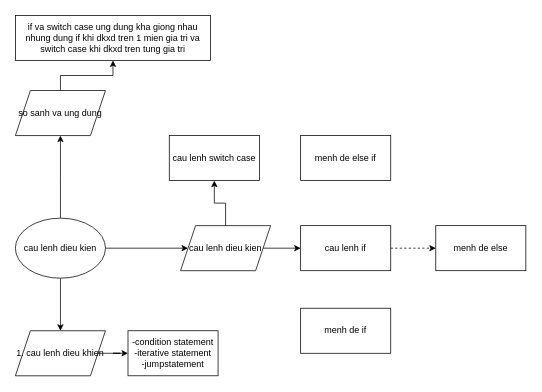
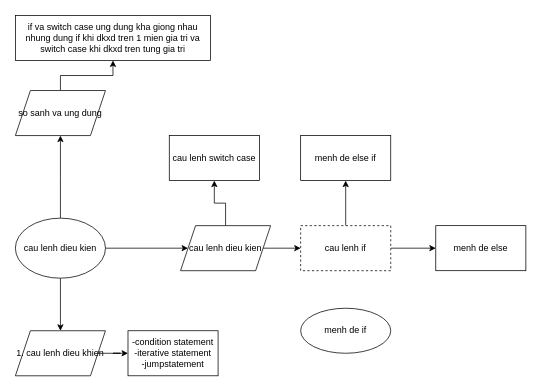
edge "cau lenh if" -> "menh de else if": added
node "cau lenh if": style solid -> dashed
edge "cau lenh if" -> "menh de else": style dashed -> solid
node "menh de if": shape rectangle -> ellipse
